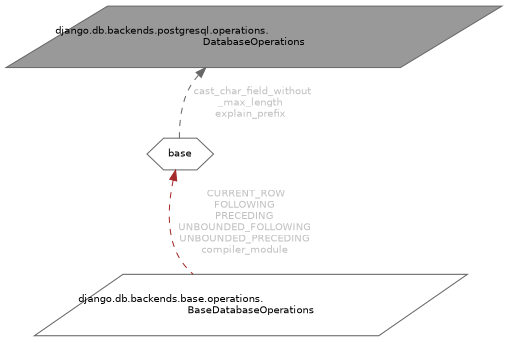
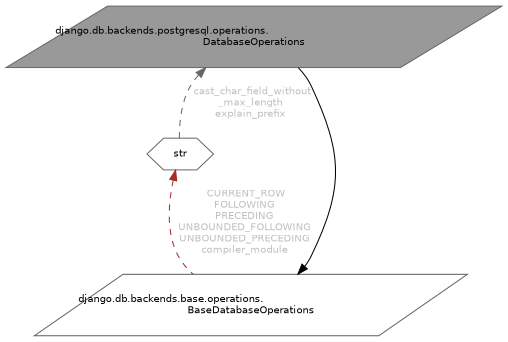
node "base": label "base" -> "str"
edge "django.db.backends.postgresql.operations. DatabaseOperations" -> "django.db.backends.base.operations. BaseDatabaseOperations": added
